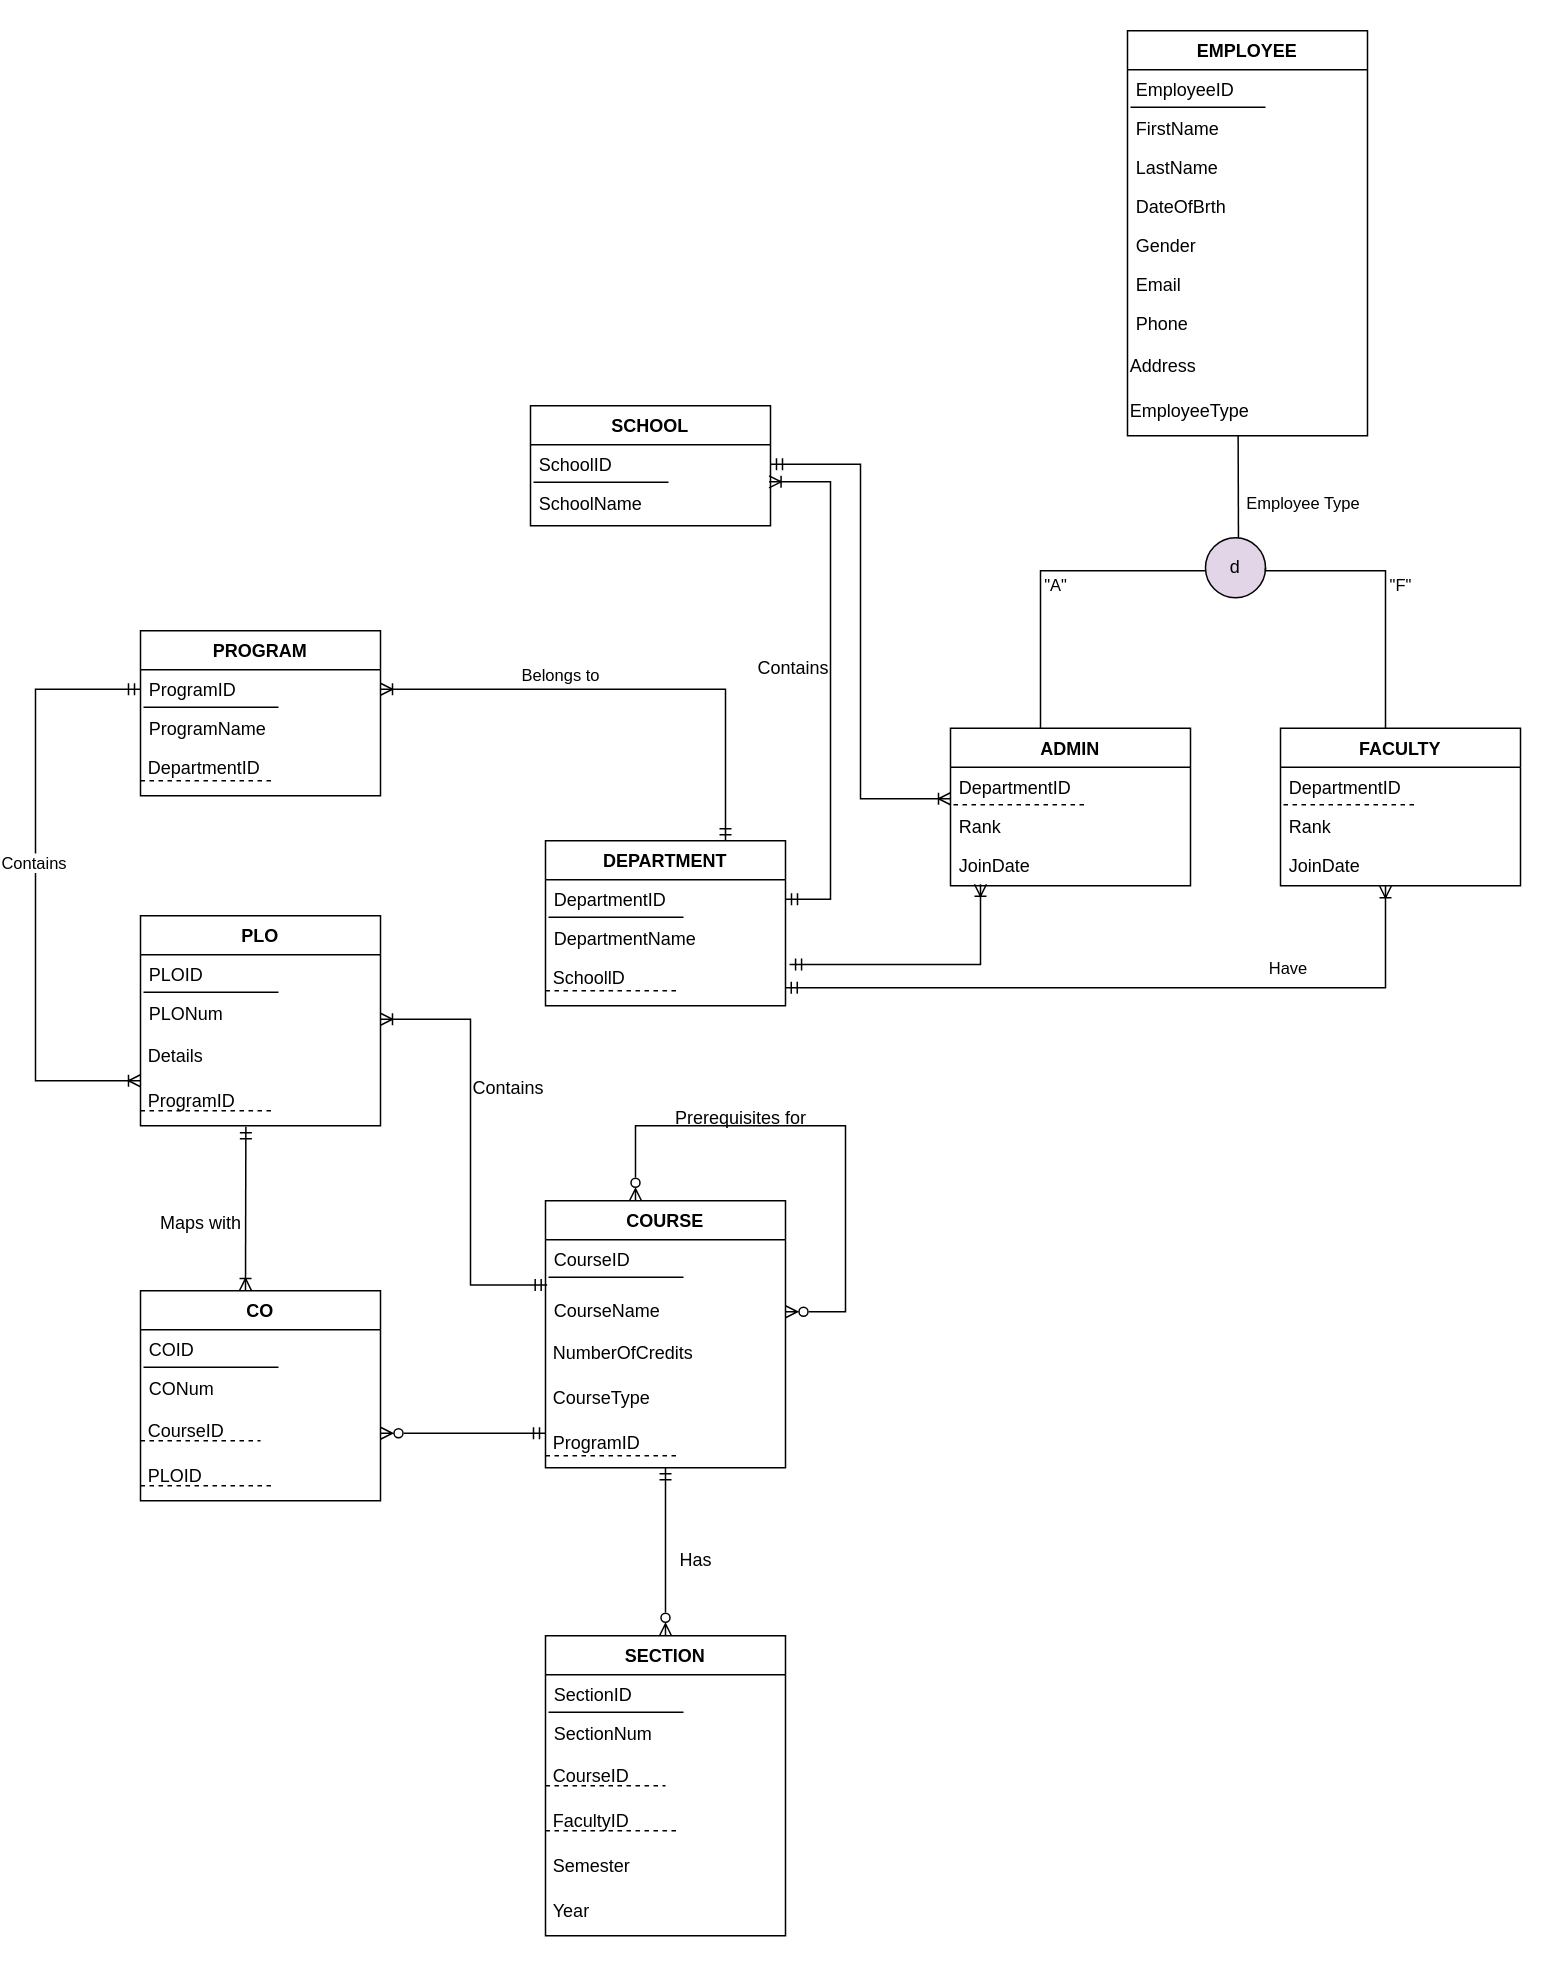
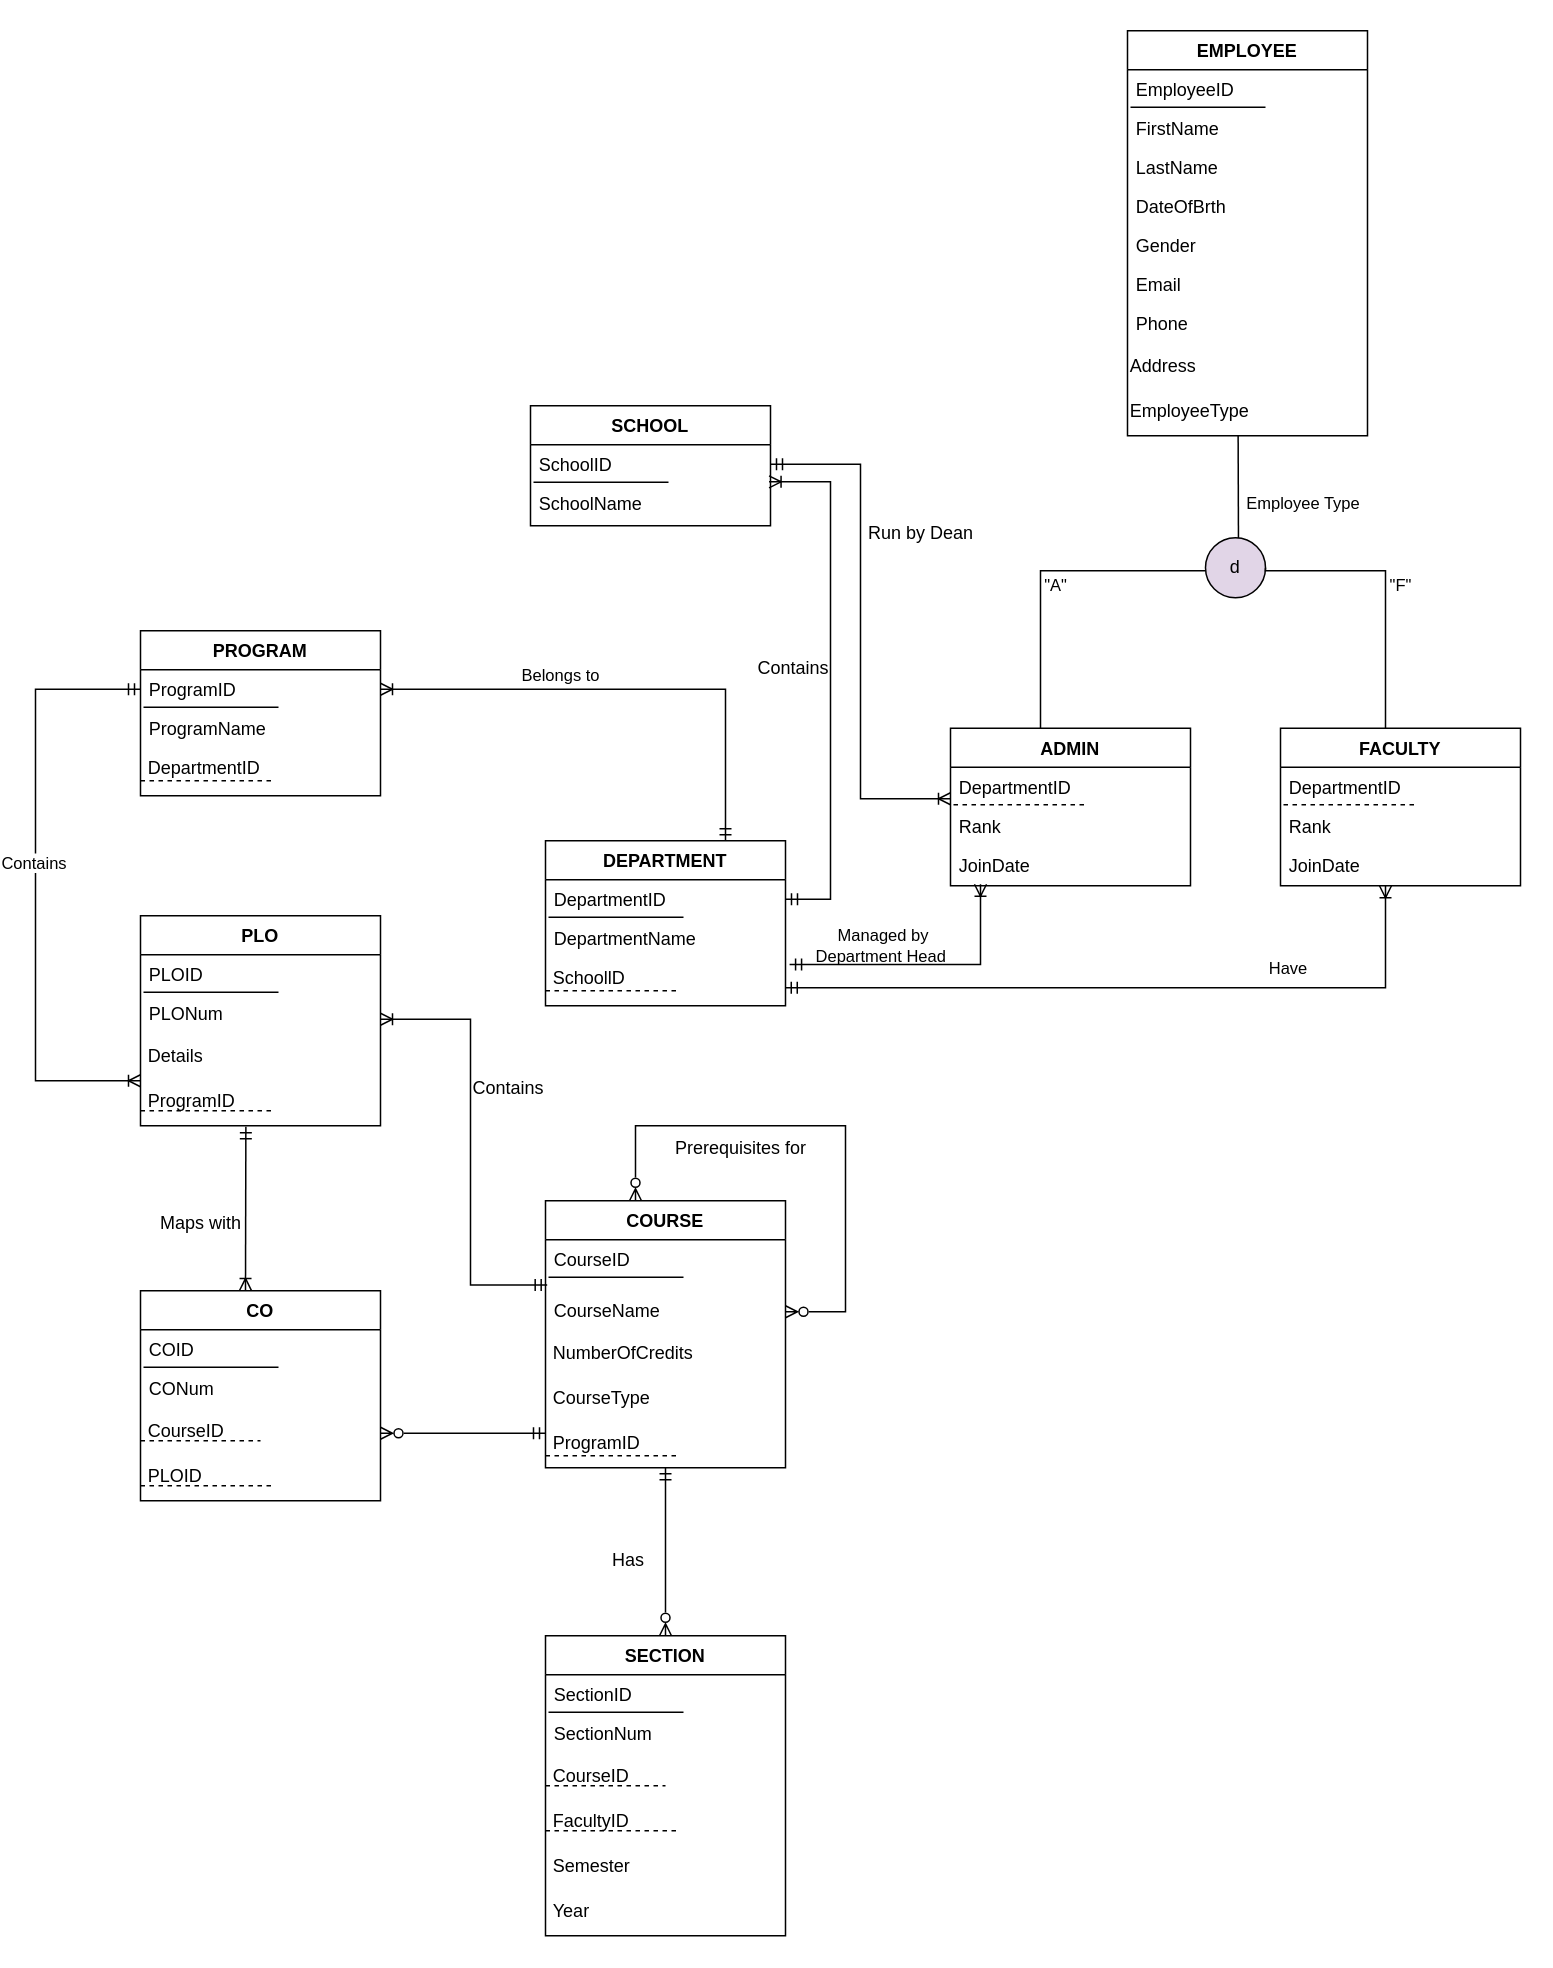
node "Run by Dean": added
node "Managed by Department Head": added
node "Prerequisites for": moved (740, 1118) -> (740, 1148)
node "Has": moved (695, 1561) -> (628, 1561)
